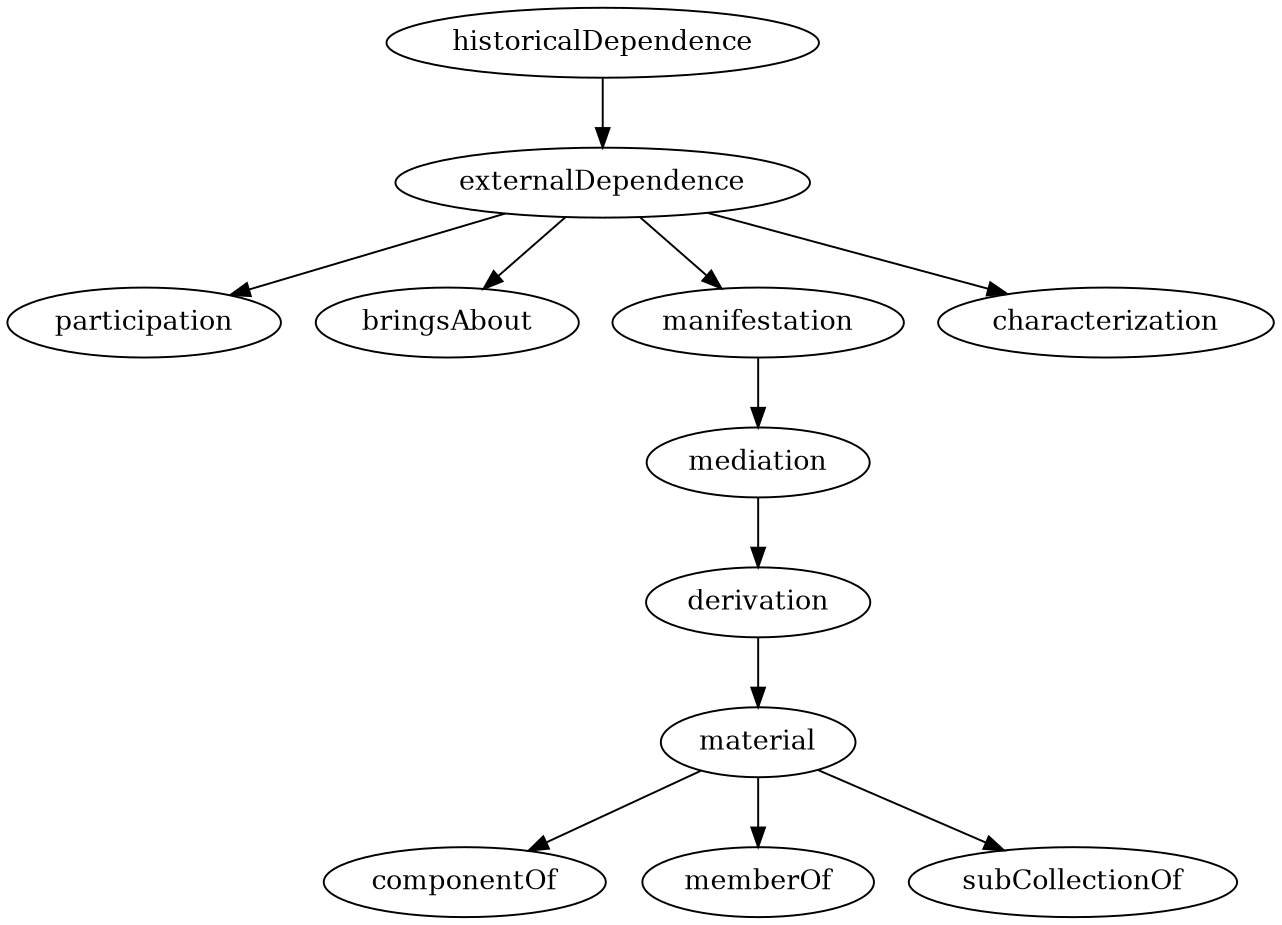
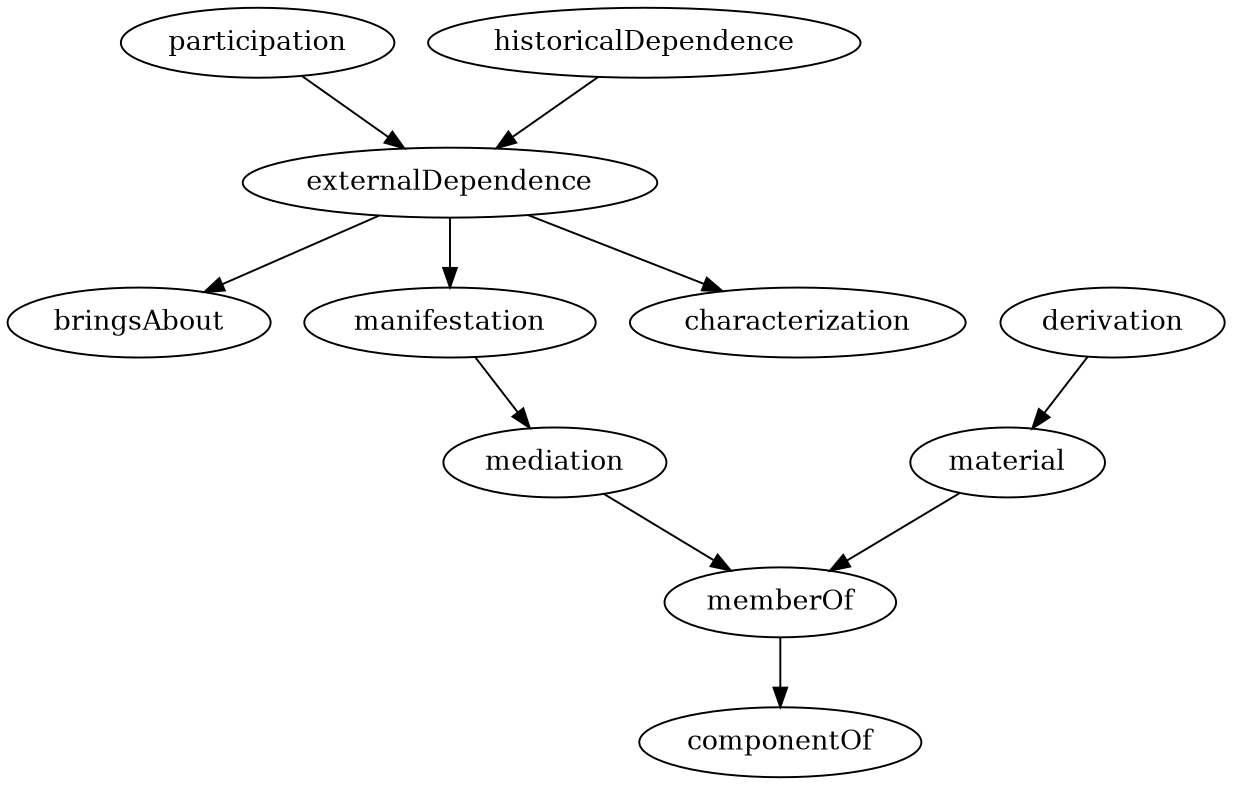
edge "externalDependence" -> "participation": reversed
edge "mediation" -> "derivation": now "mediation" -> "memberOf"
edge "material" -> "componentOf": now "memberOf" -> "componentOf"
node "subCollectionOf": removed
